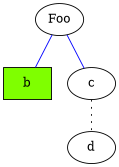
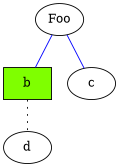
edge "c" -- "d": now "b" -- "d"
